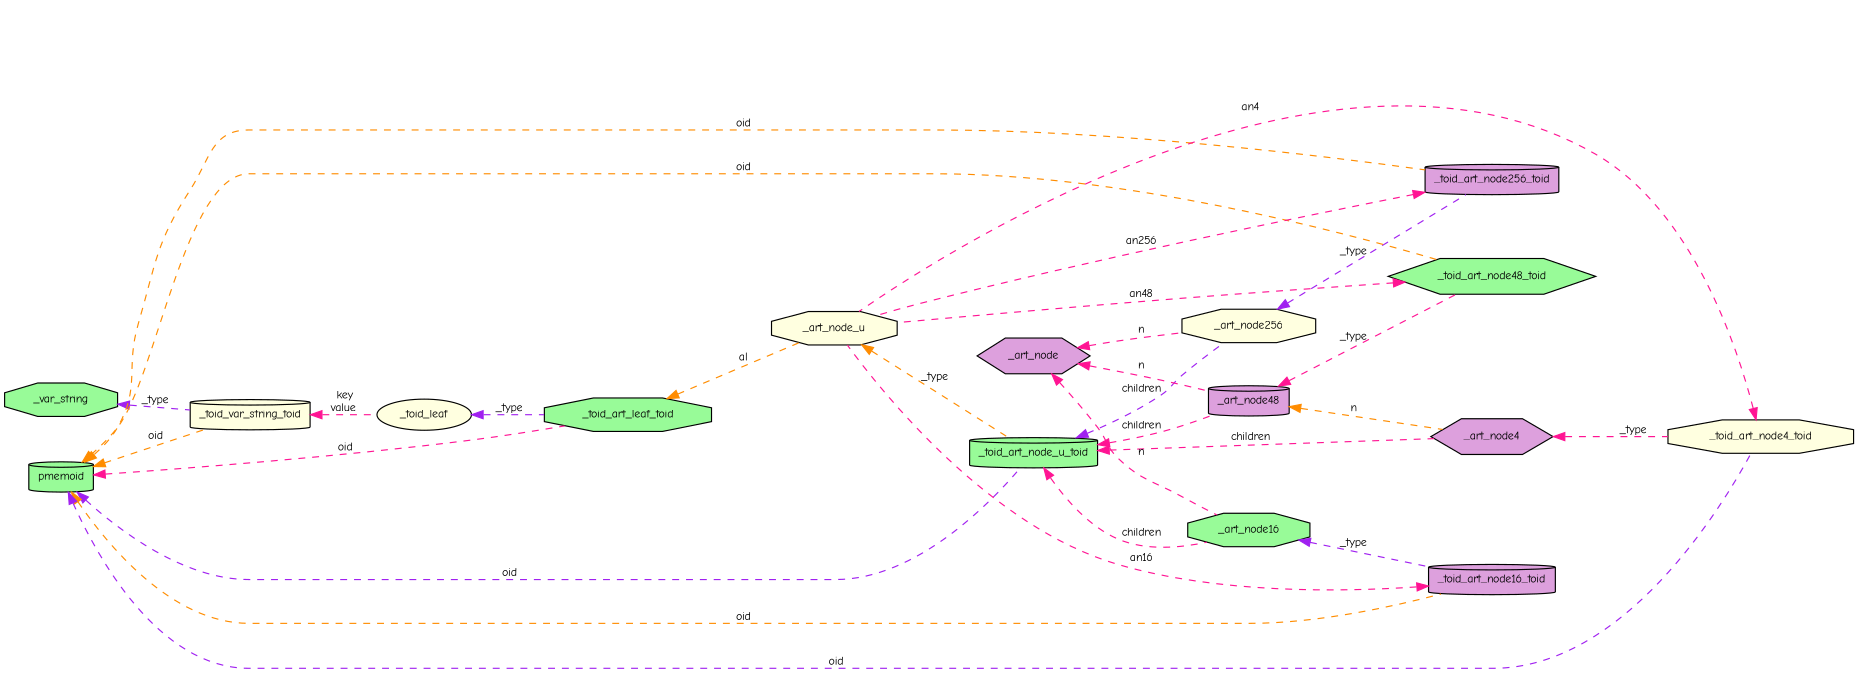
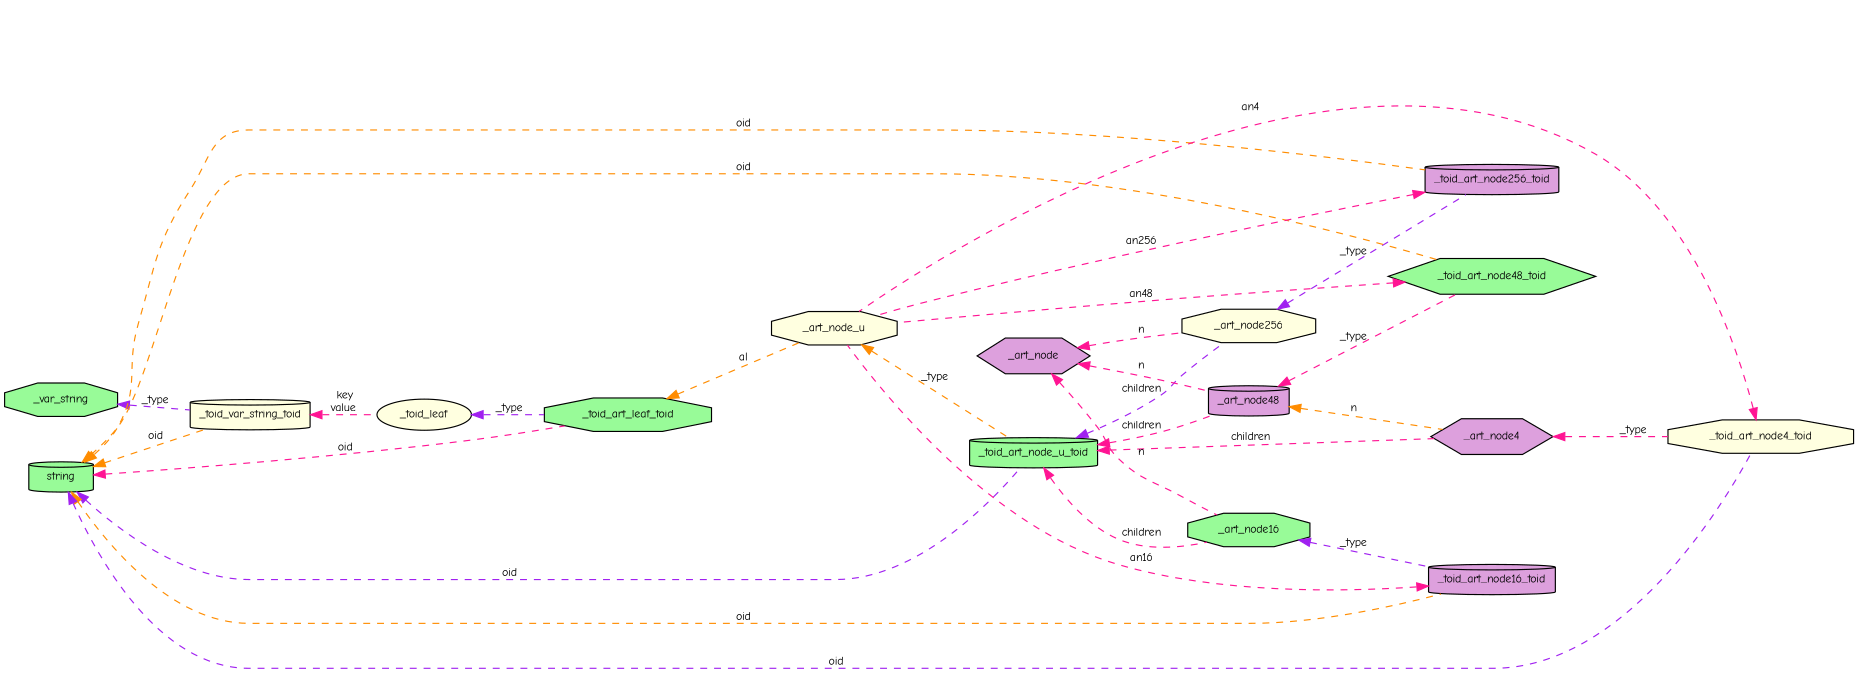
node "pmemoid": label "pmemoid" -> "string"
